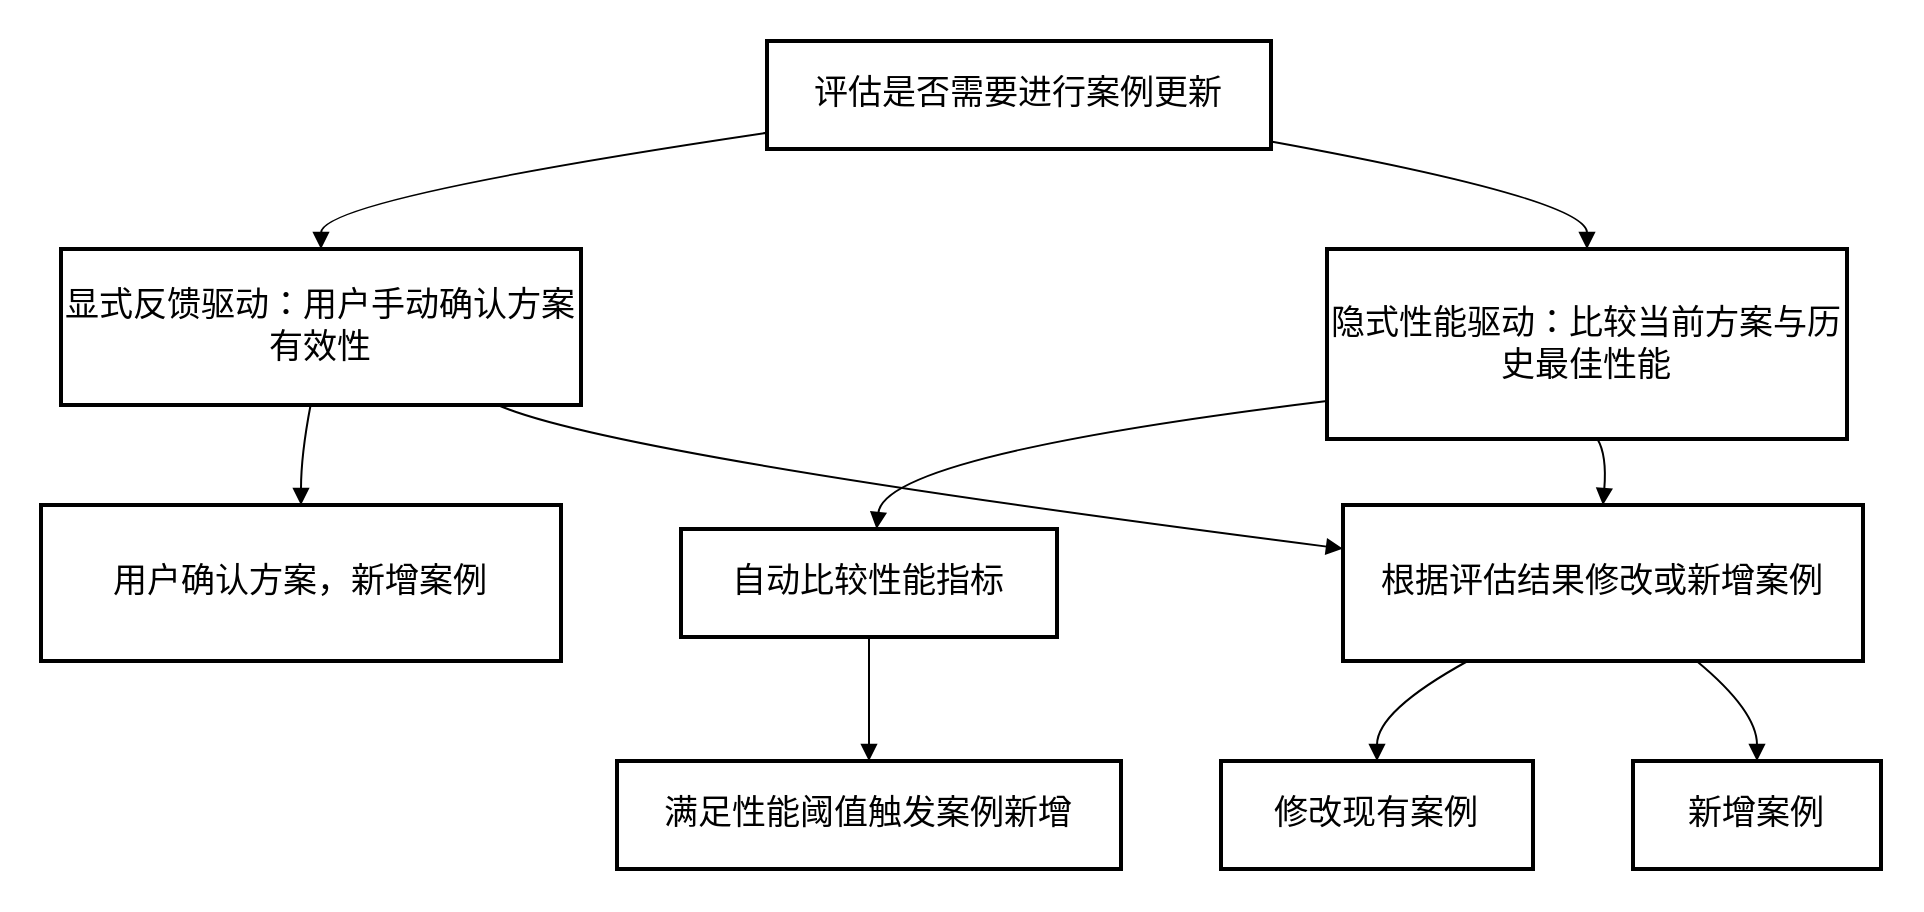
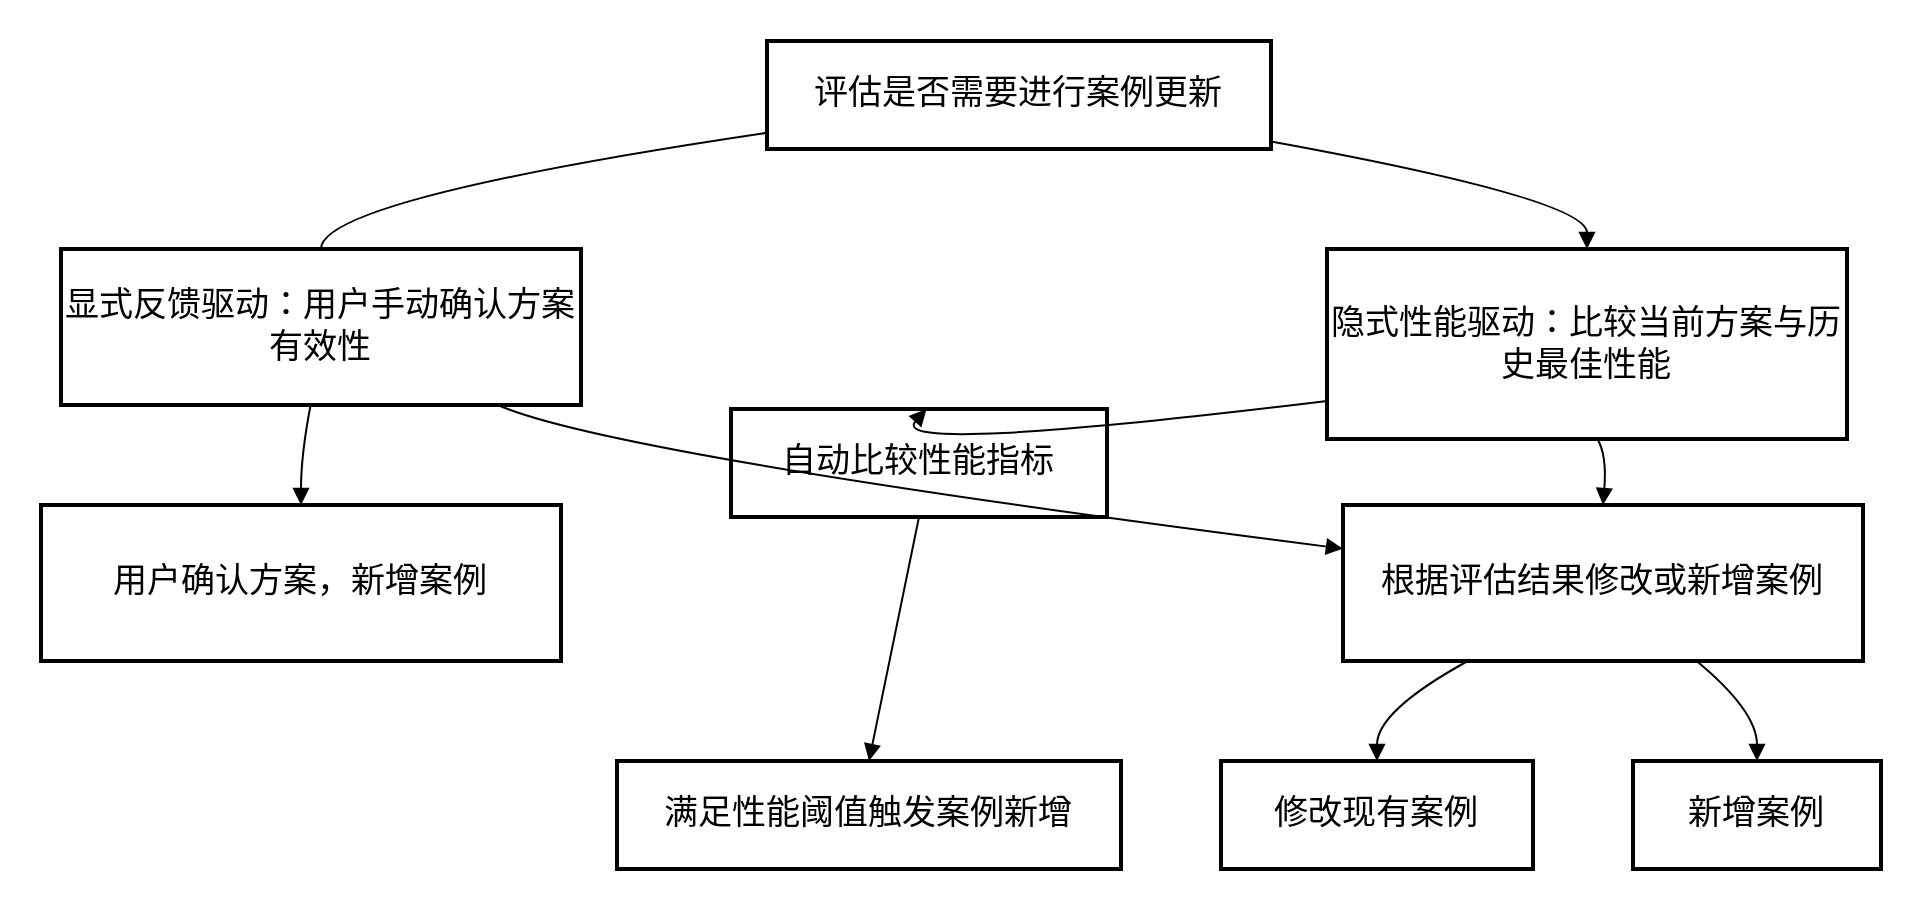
edge "评估是否需要进行案例更新" -> "显式反馈驱动：用户手动确认方案有效性": arrowhead block -> none
node "自动比较性能指标": moved (869, 583) -> (919, 463)
